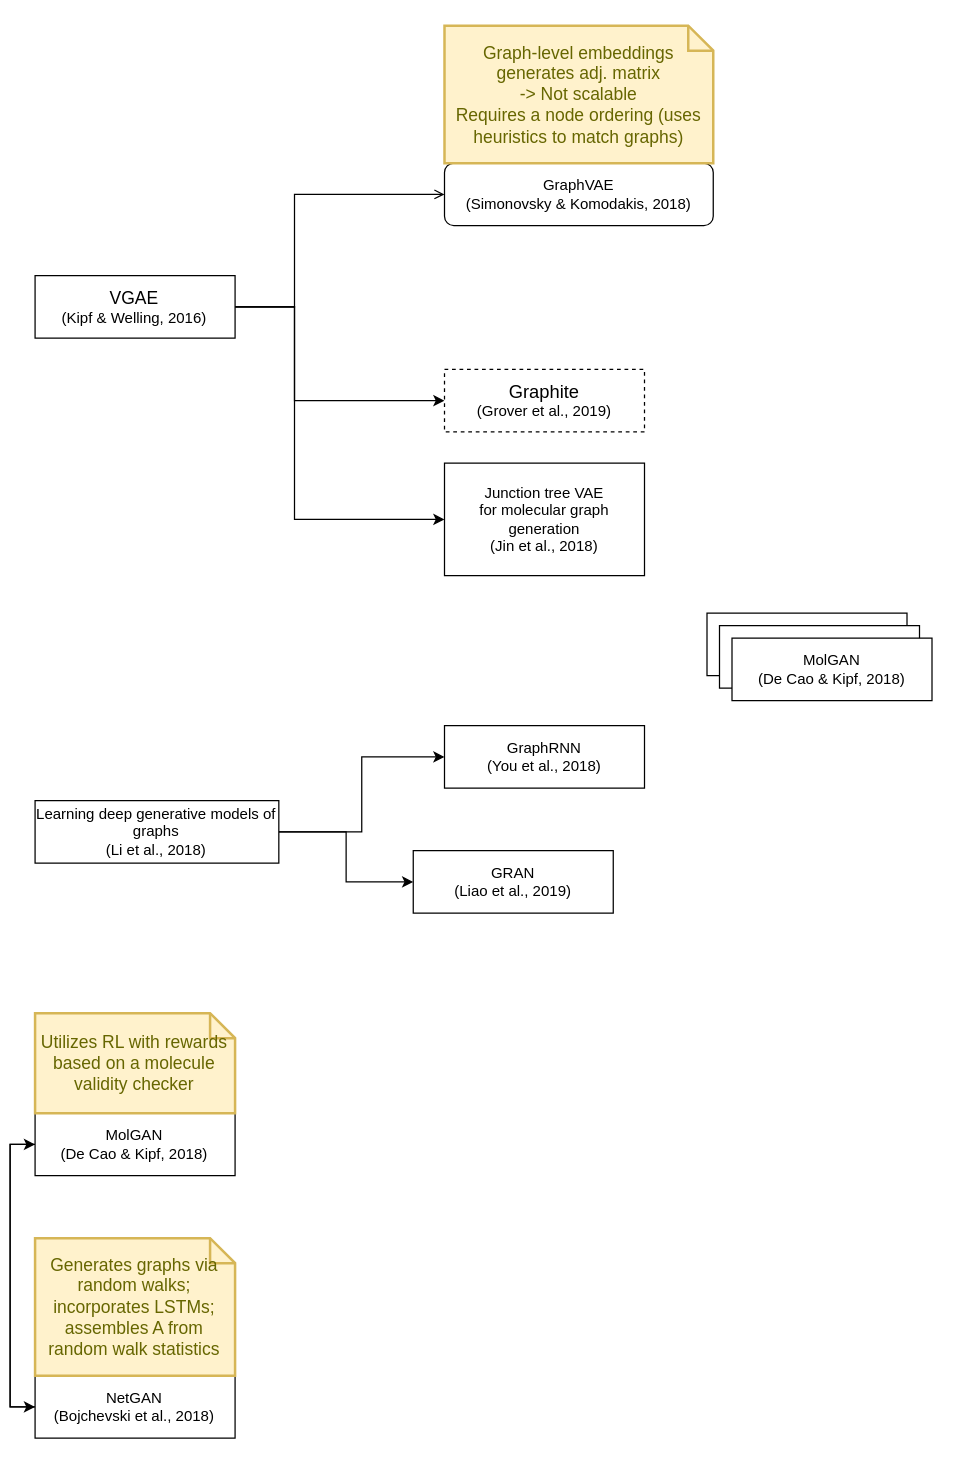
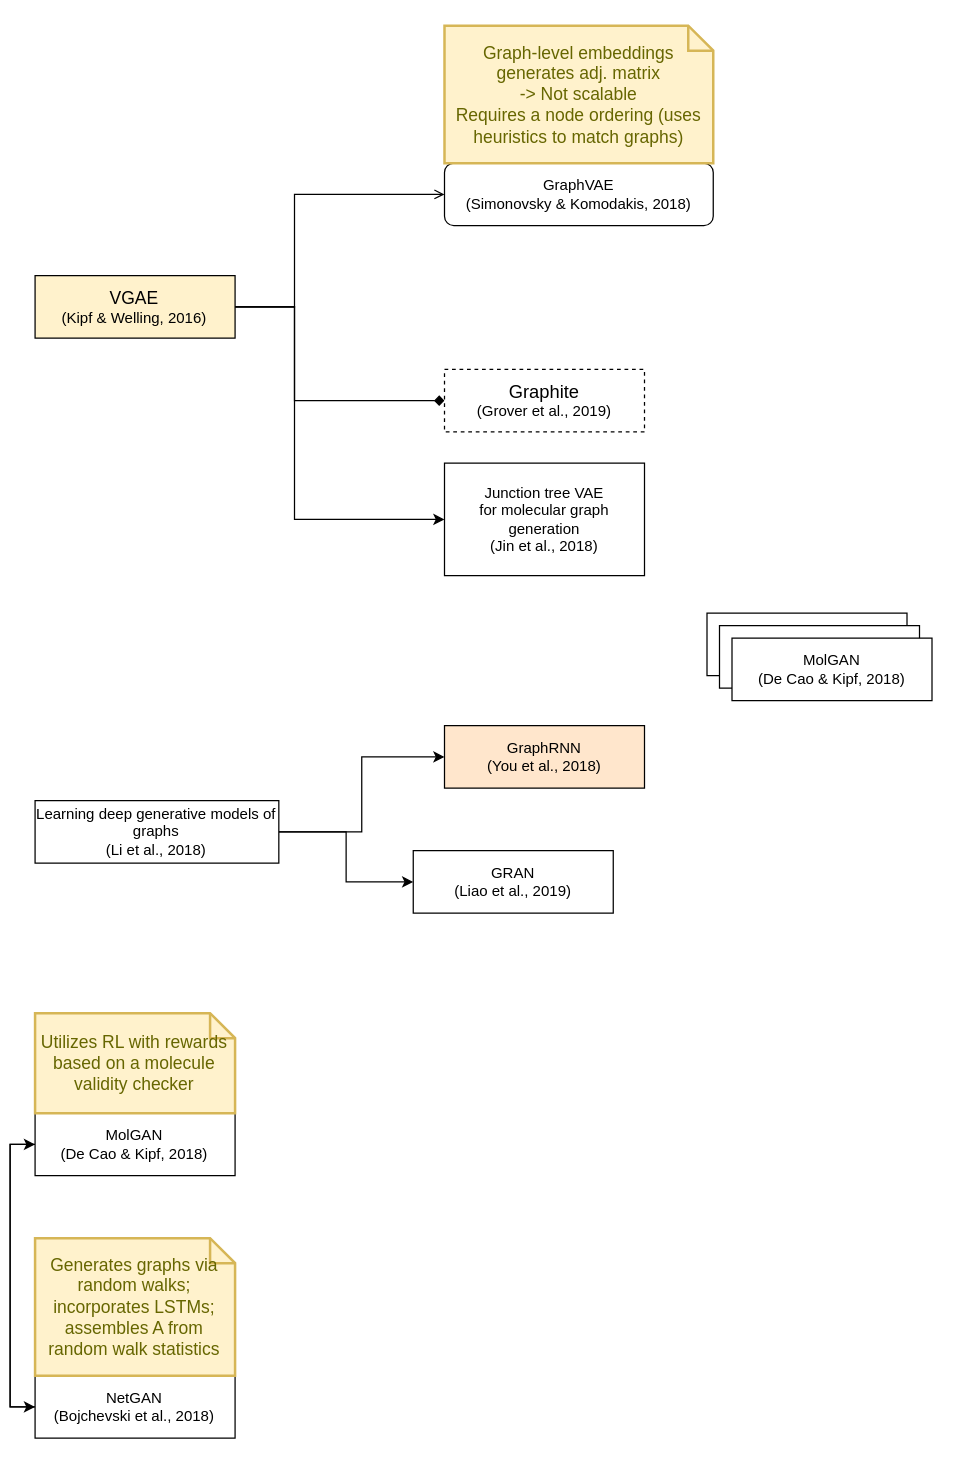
node "VGAE (Kipf & Welling, 2016)": fillcolor #ffffff -> #fff2cc
edge "VGAE (Kipf & Welling, 2016)" -> "Graphite (Grover et al., 2019)": arrowhead classic -> diamond
node "GraphRNN (You et al., 2018)": fillcolor #ffffff -> #ffe6cc
